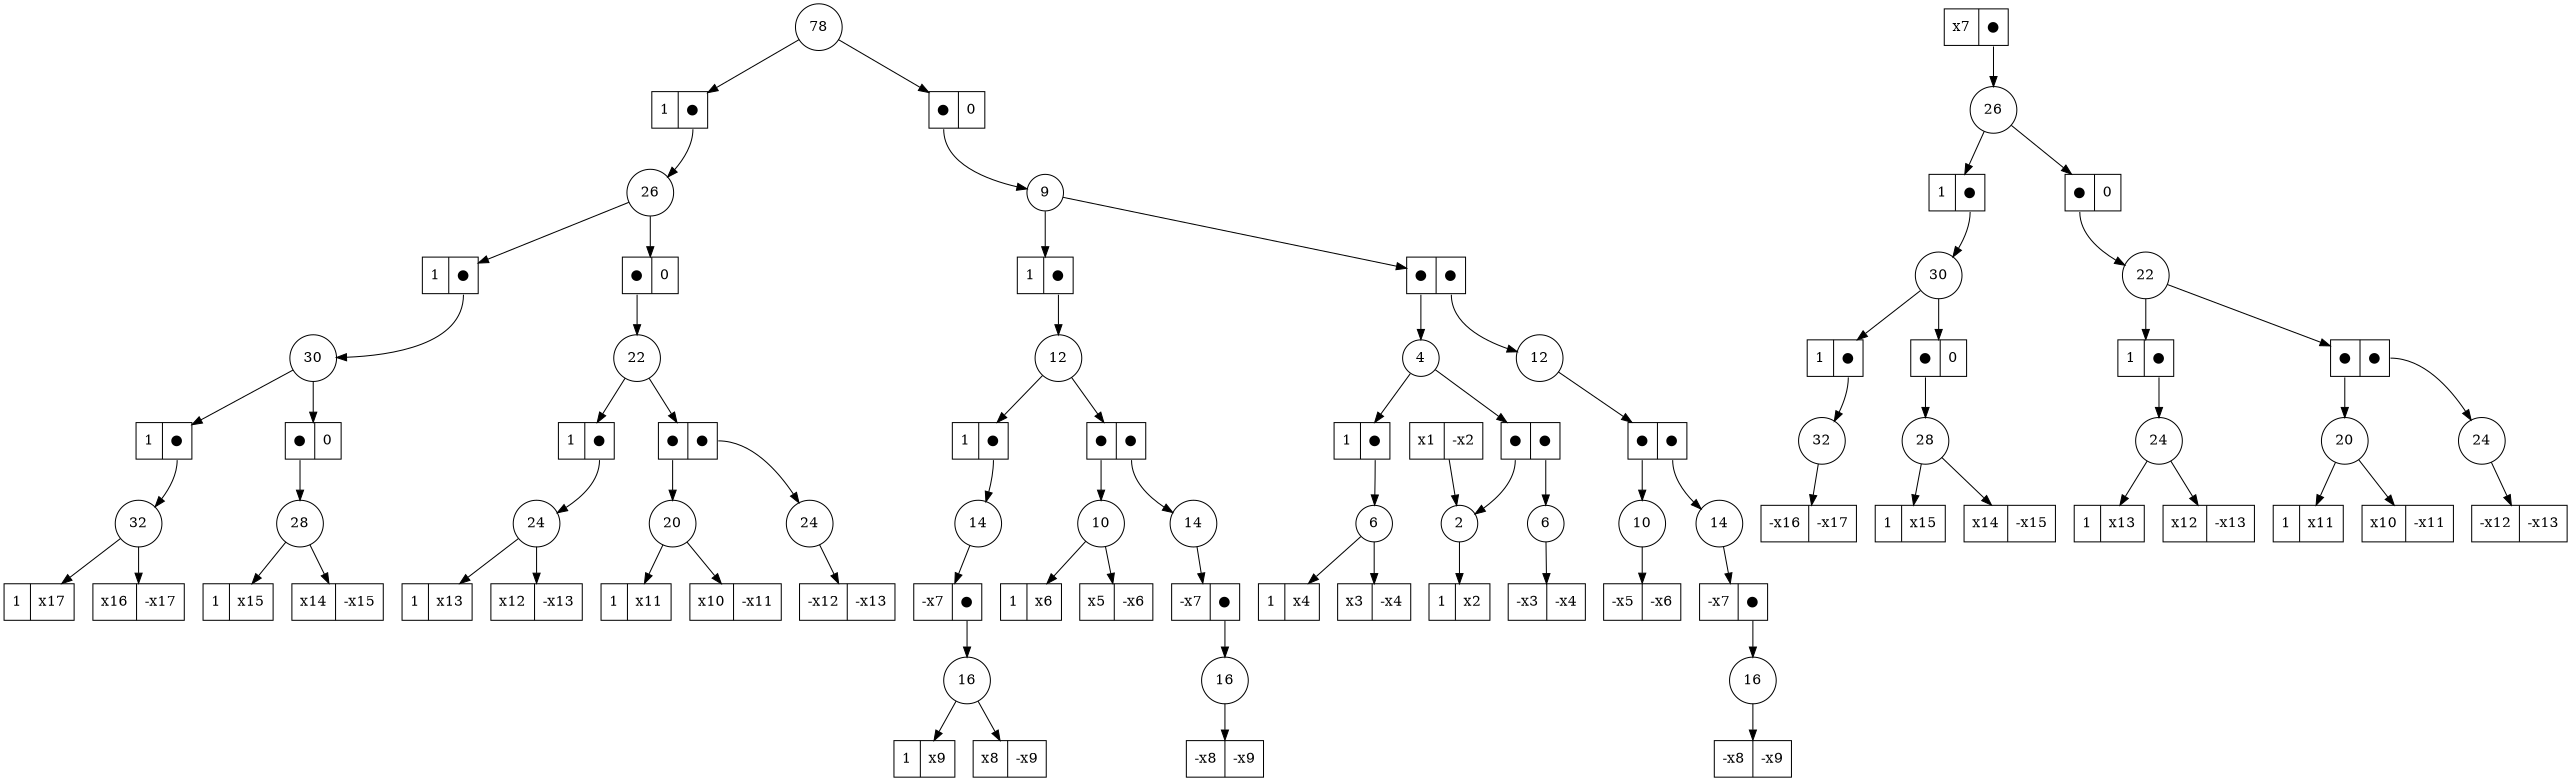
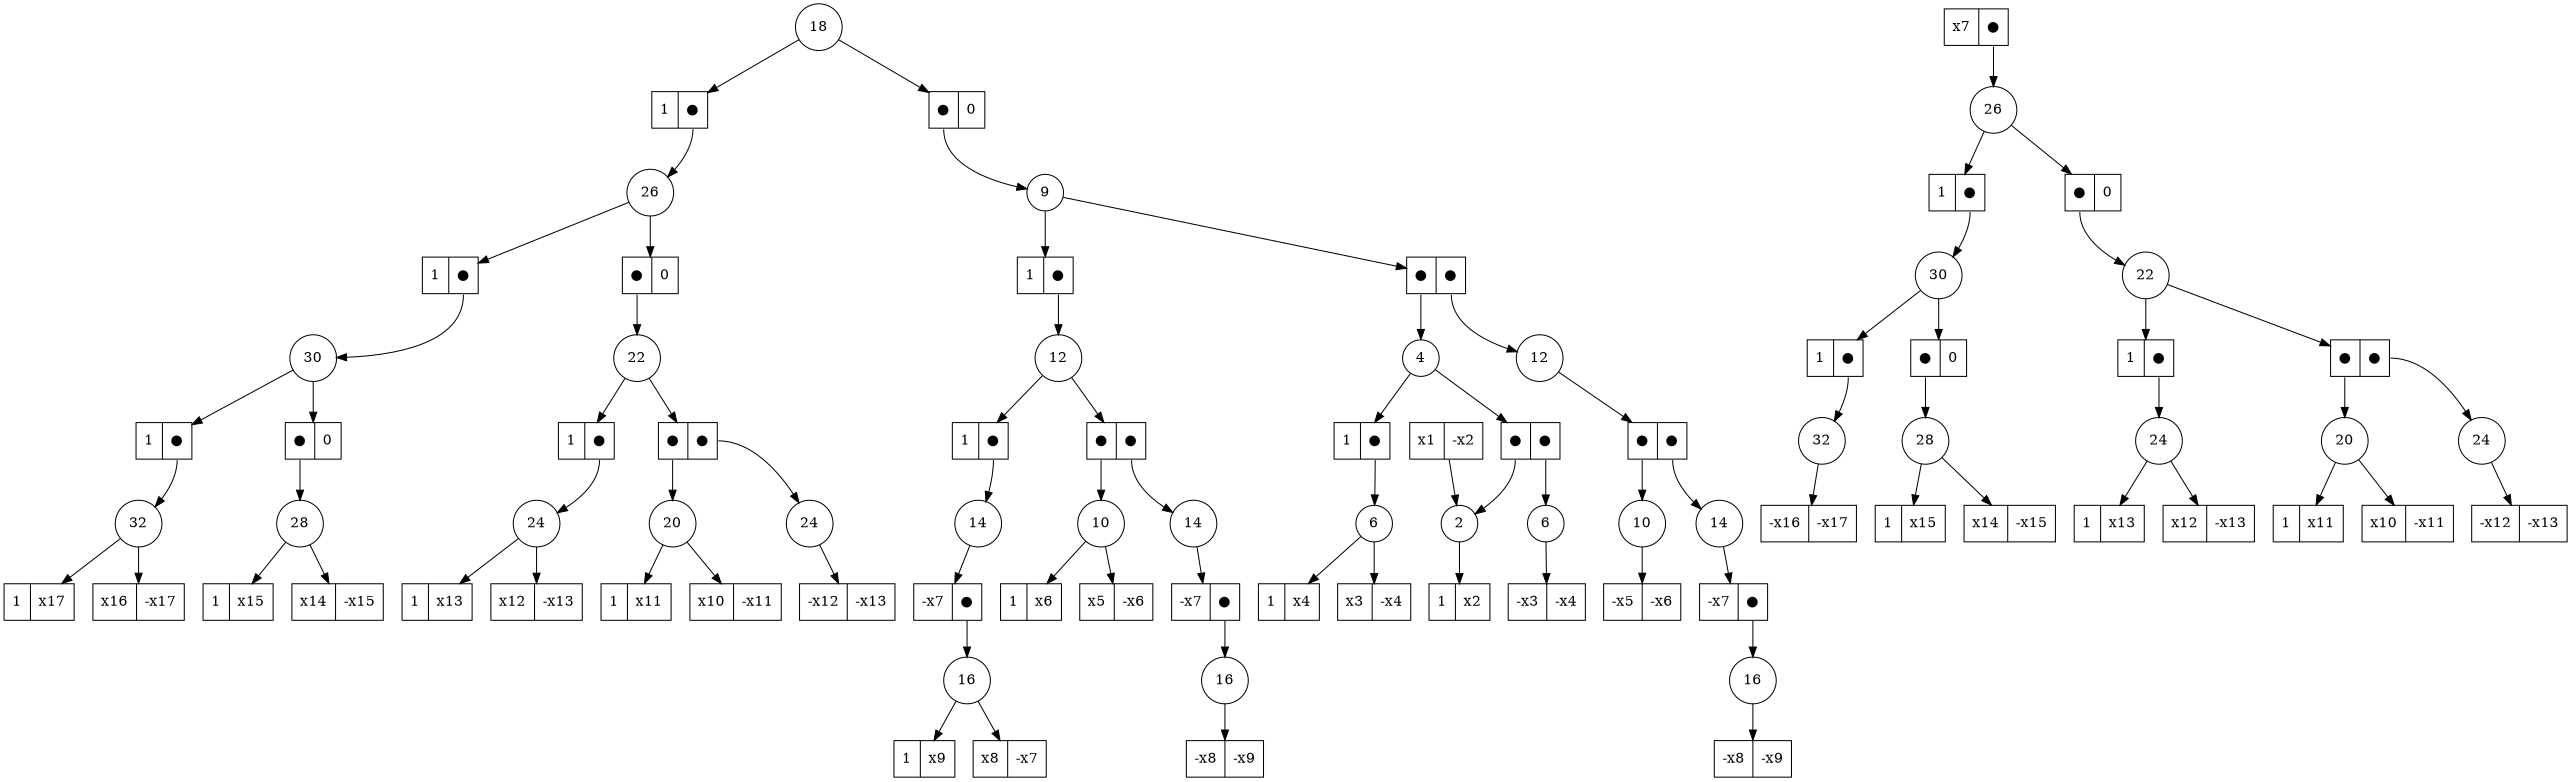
node "78": label "78" -> "18"
node "x8": text "-x9" -> "-x7"
